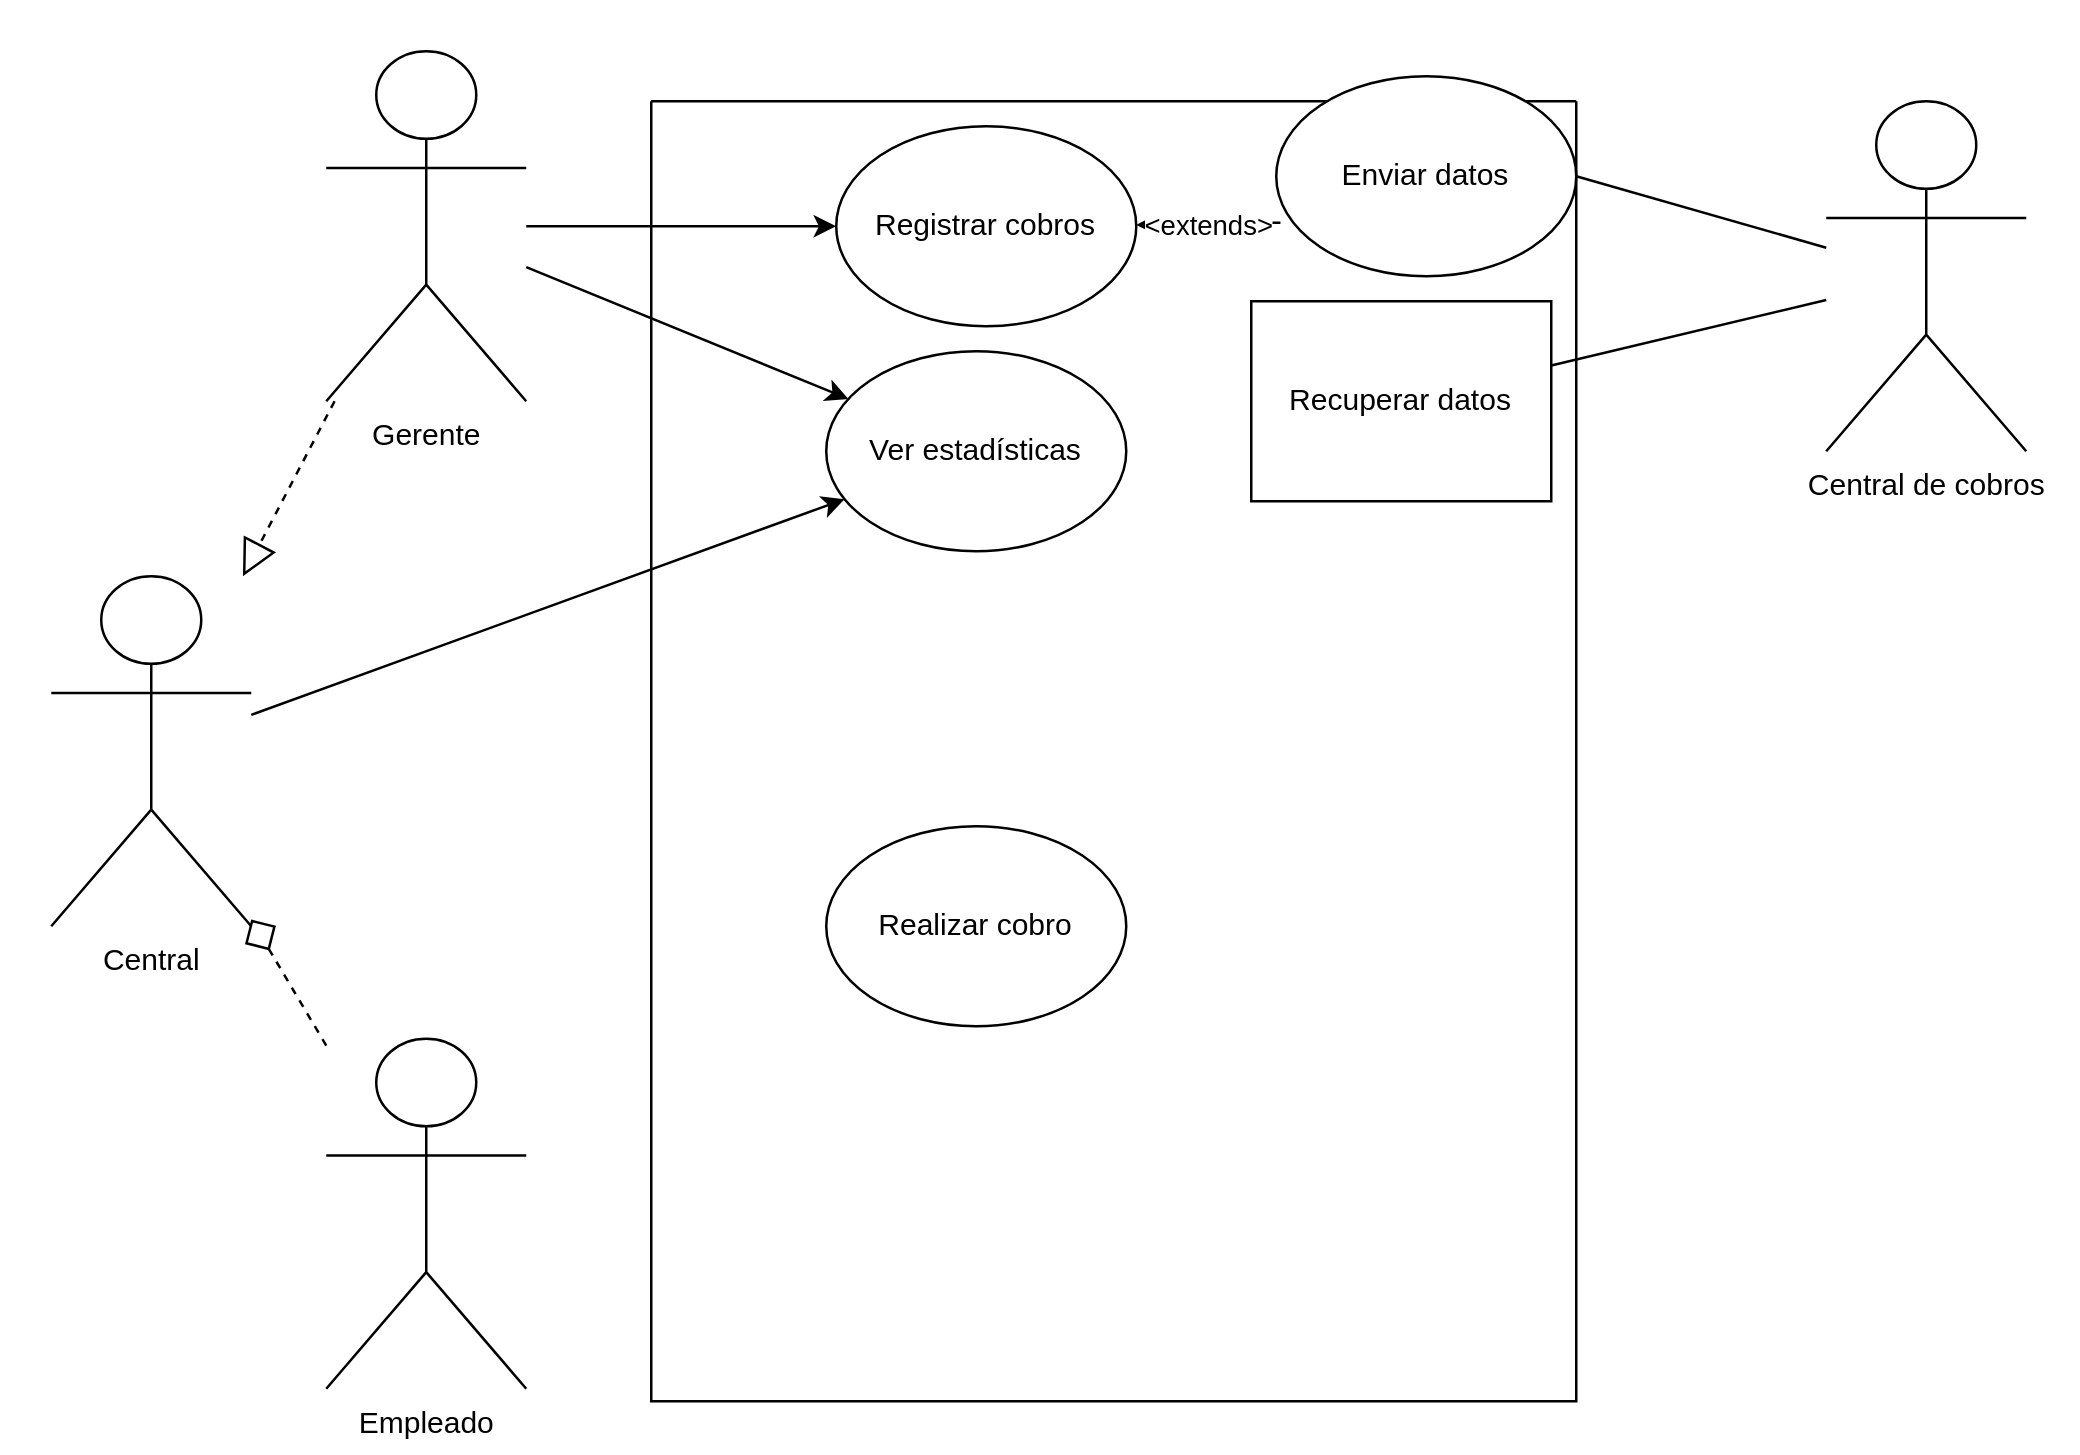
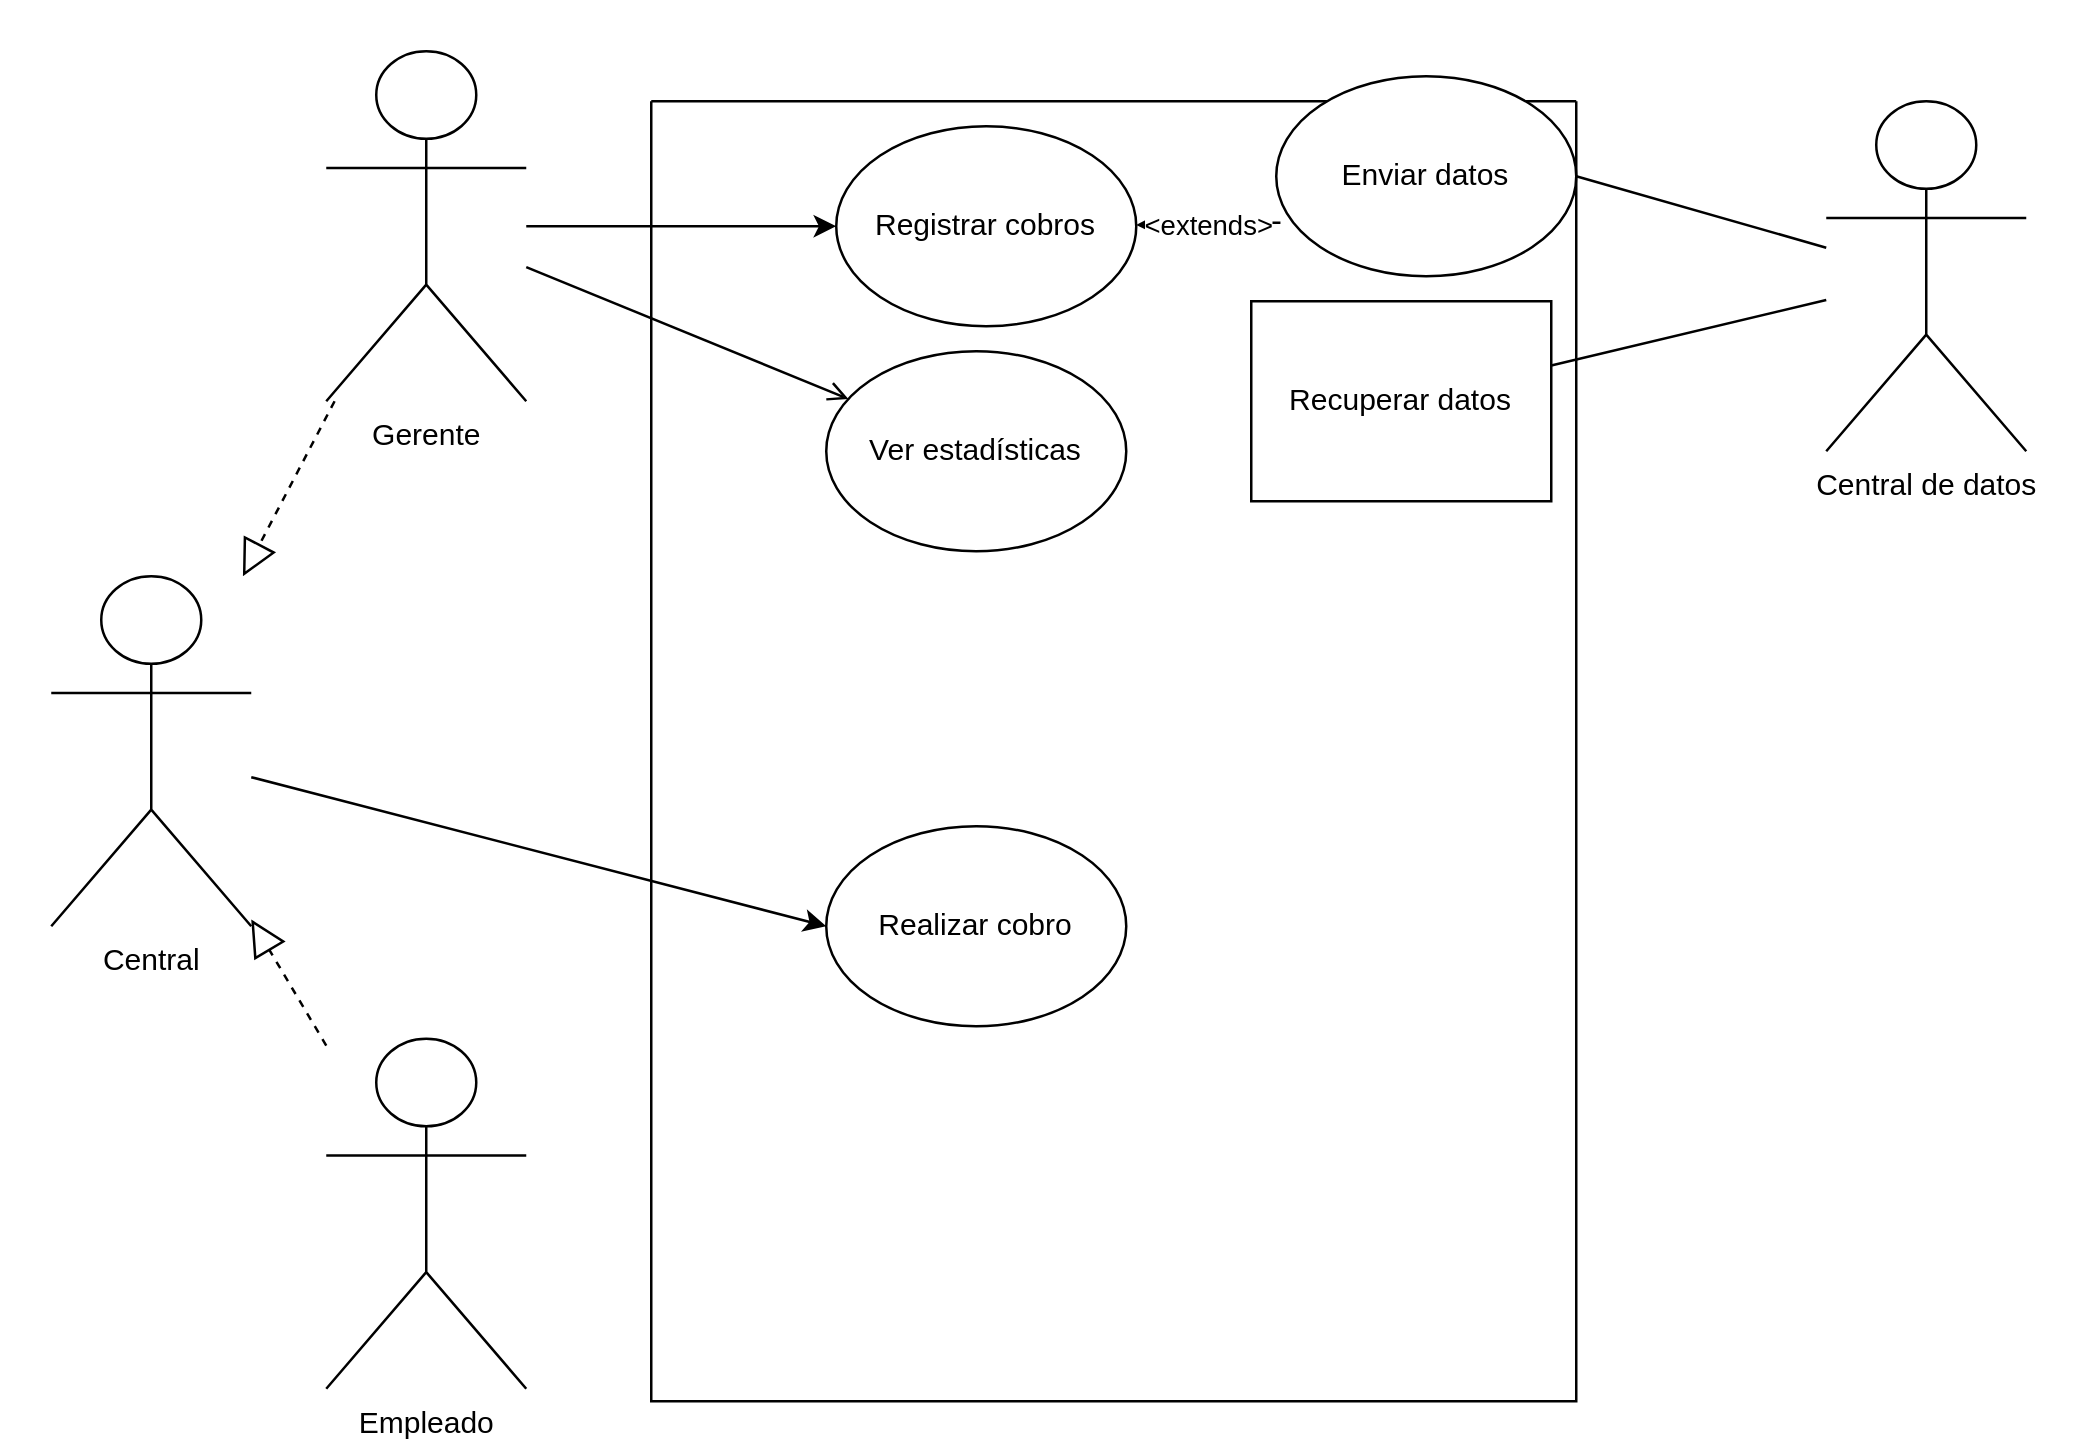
edge "Gerente" -> "Ver estadísticas": arrowhead classic -> open
node "Central de cobros": label "Central de cobros" -> "Central de datos"
edge "Central" -> "Ver estadísticas": now "Central" -> "Realizar cobro"
edge "Empleado" -> "Central": arrowhead diamond -> block
